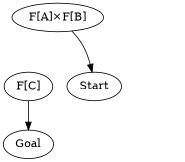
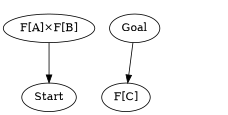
edge "F[C]" -> "Goal": reversed
